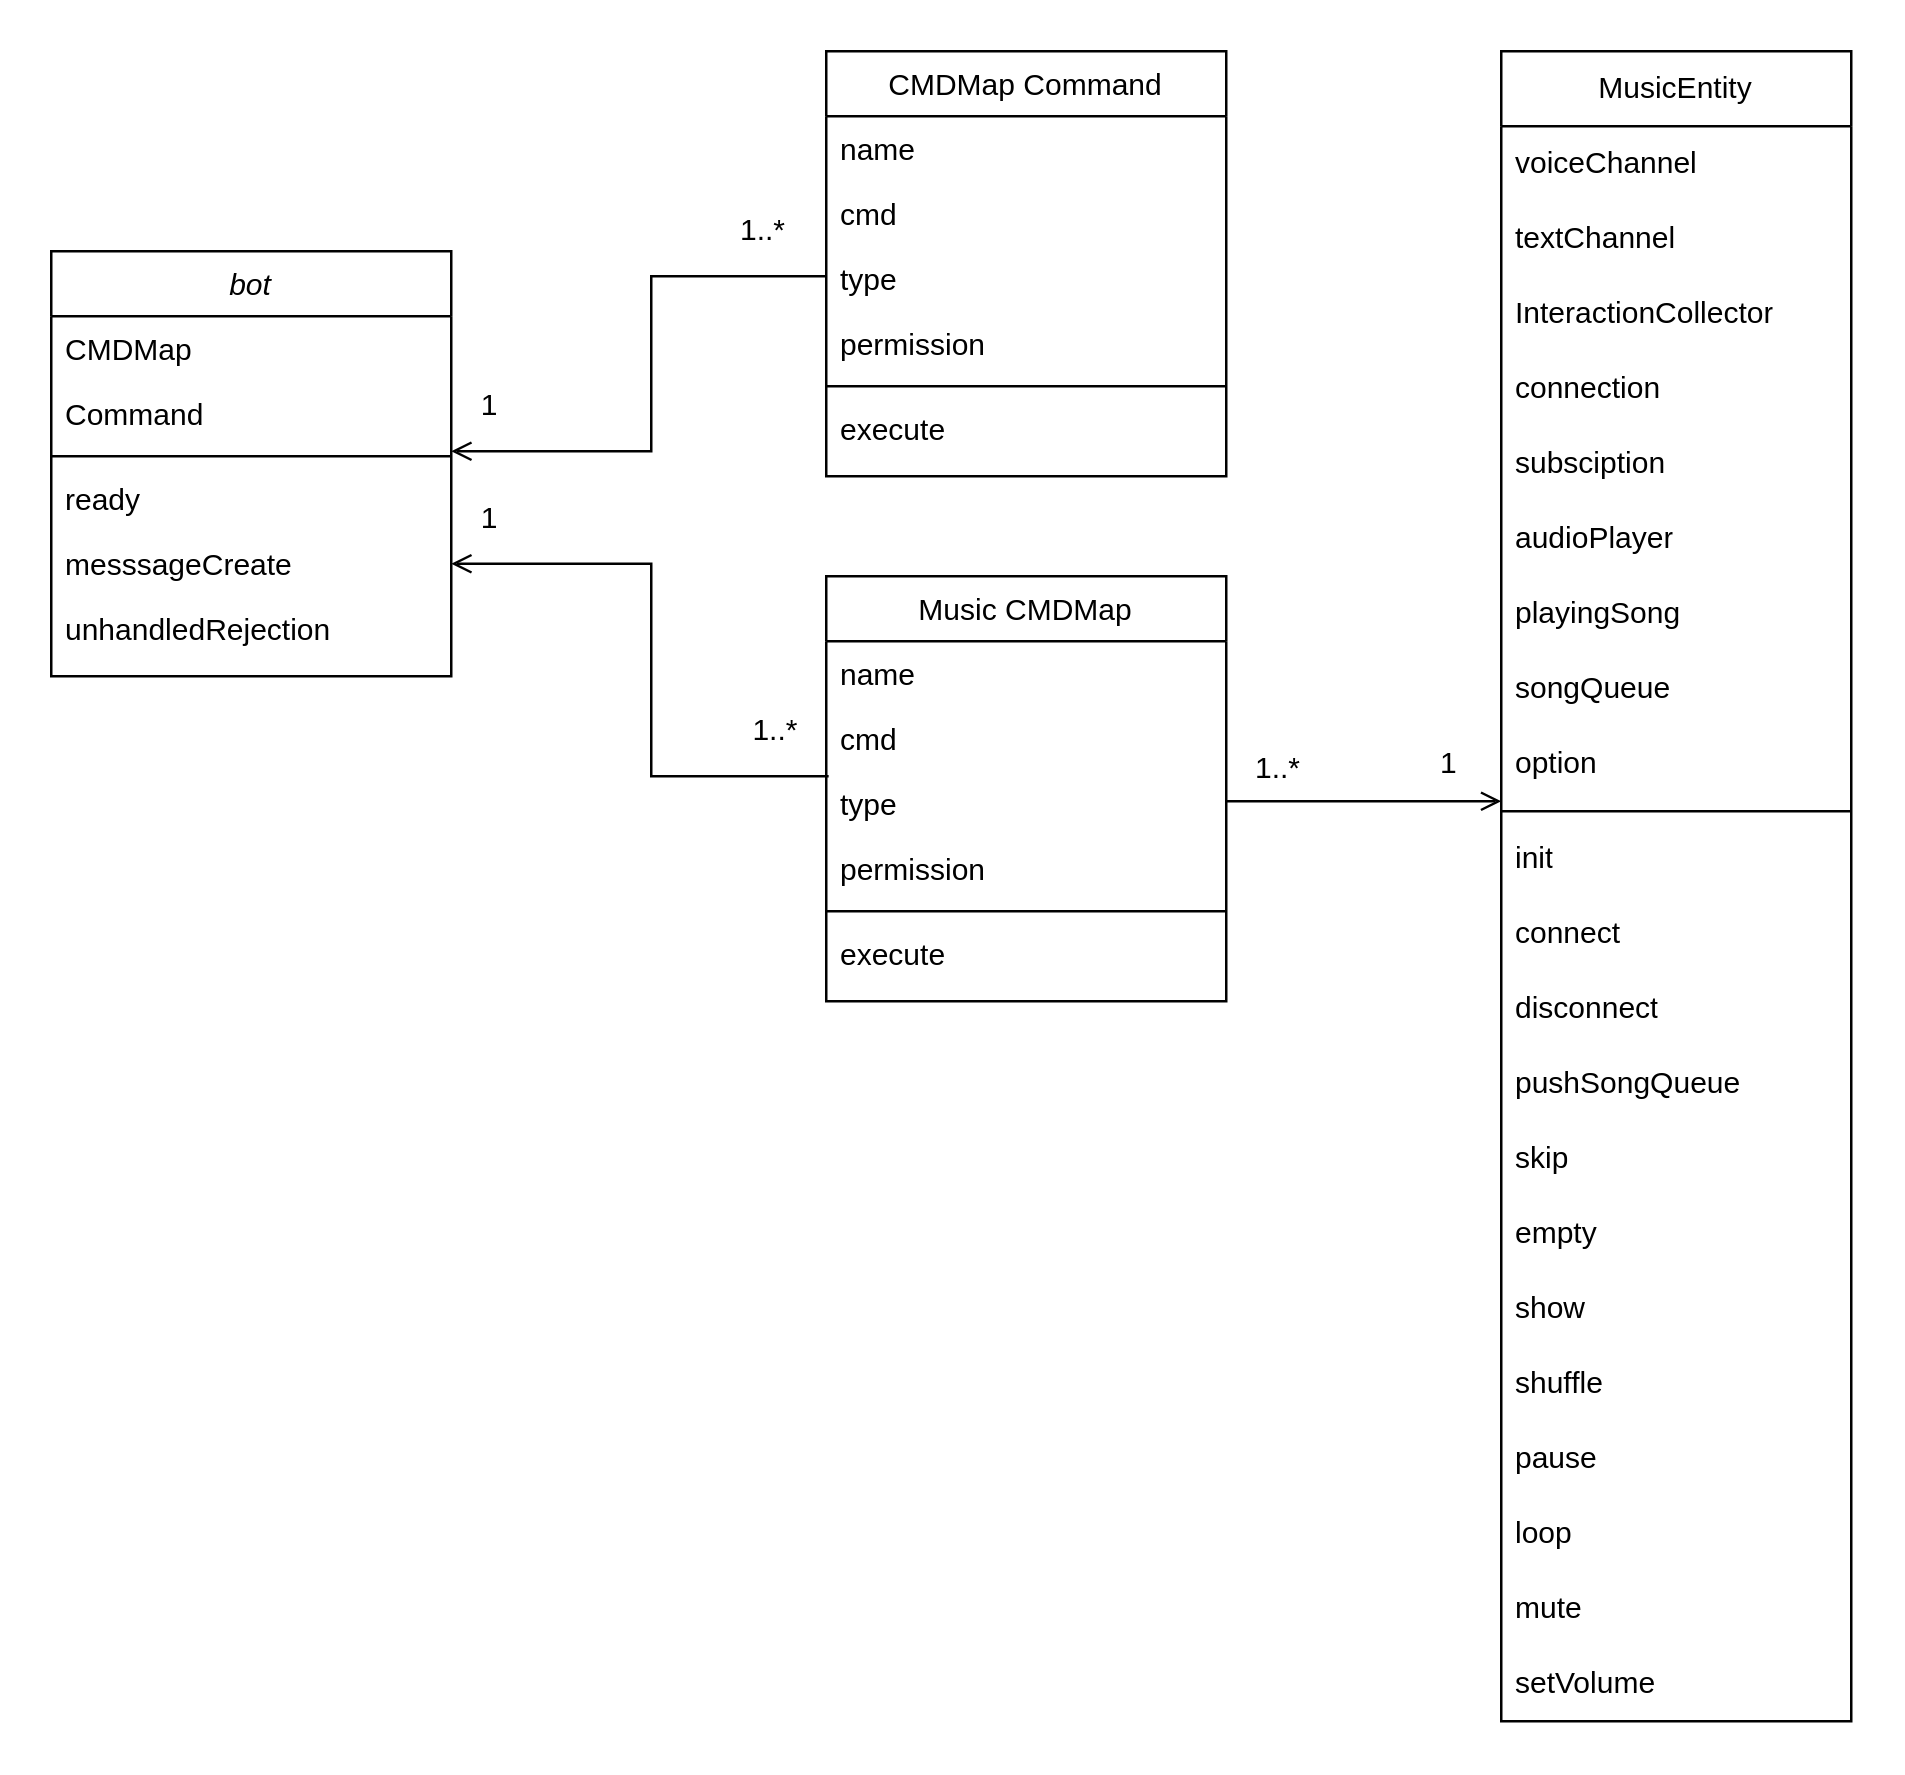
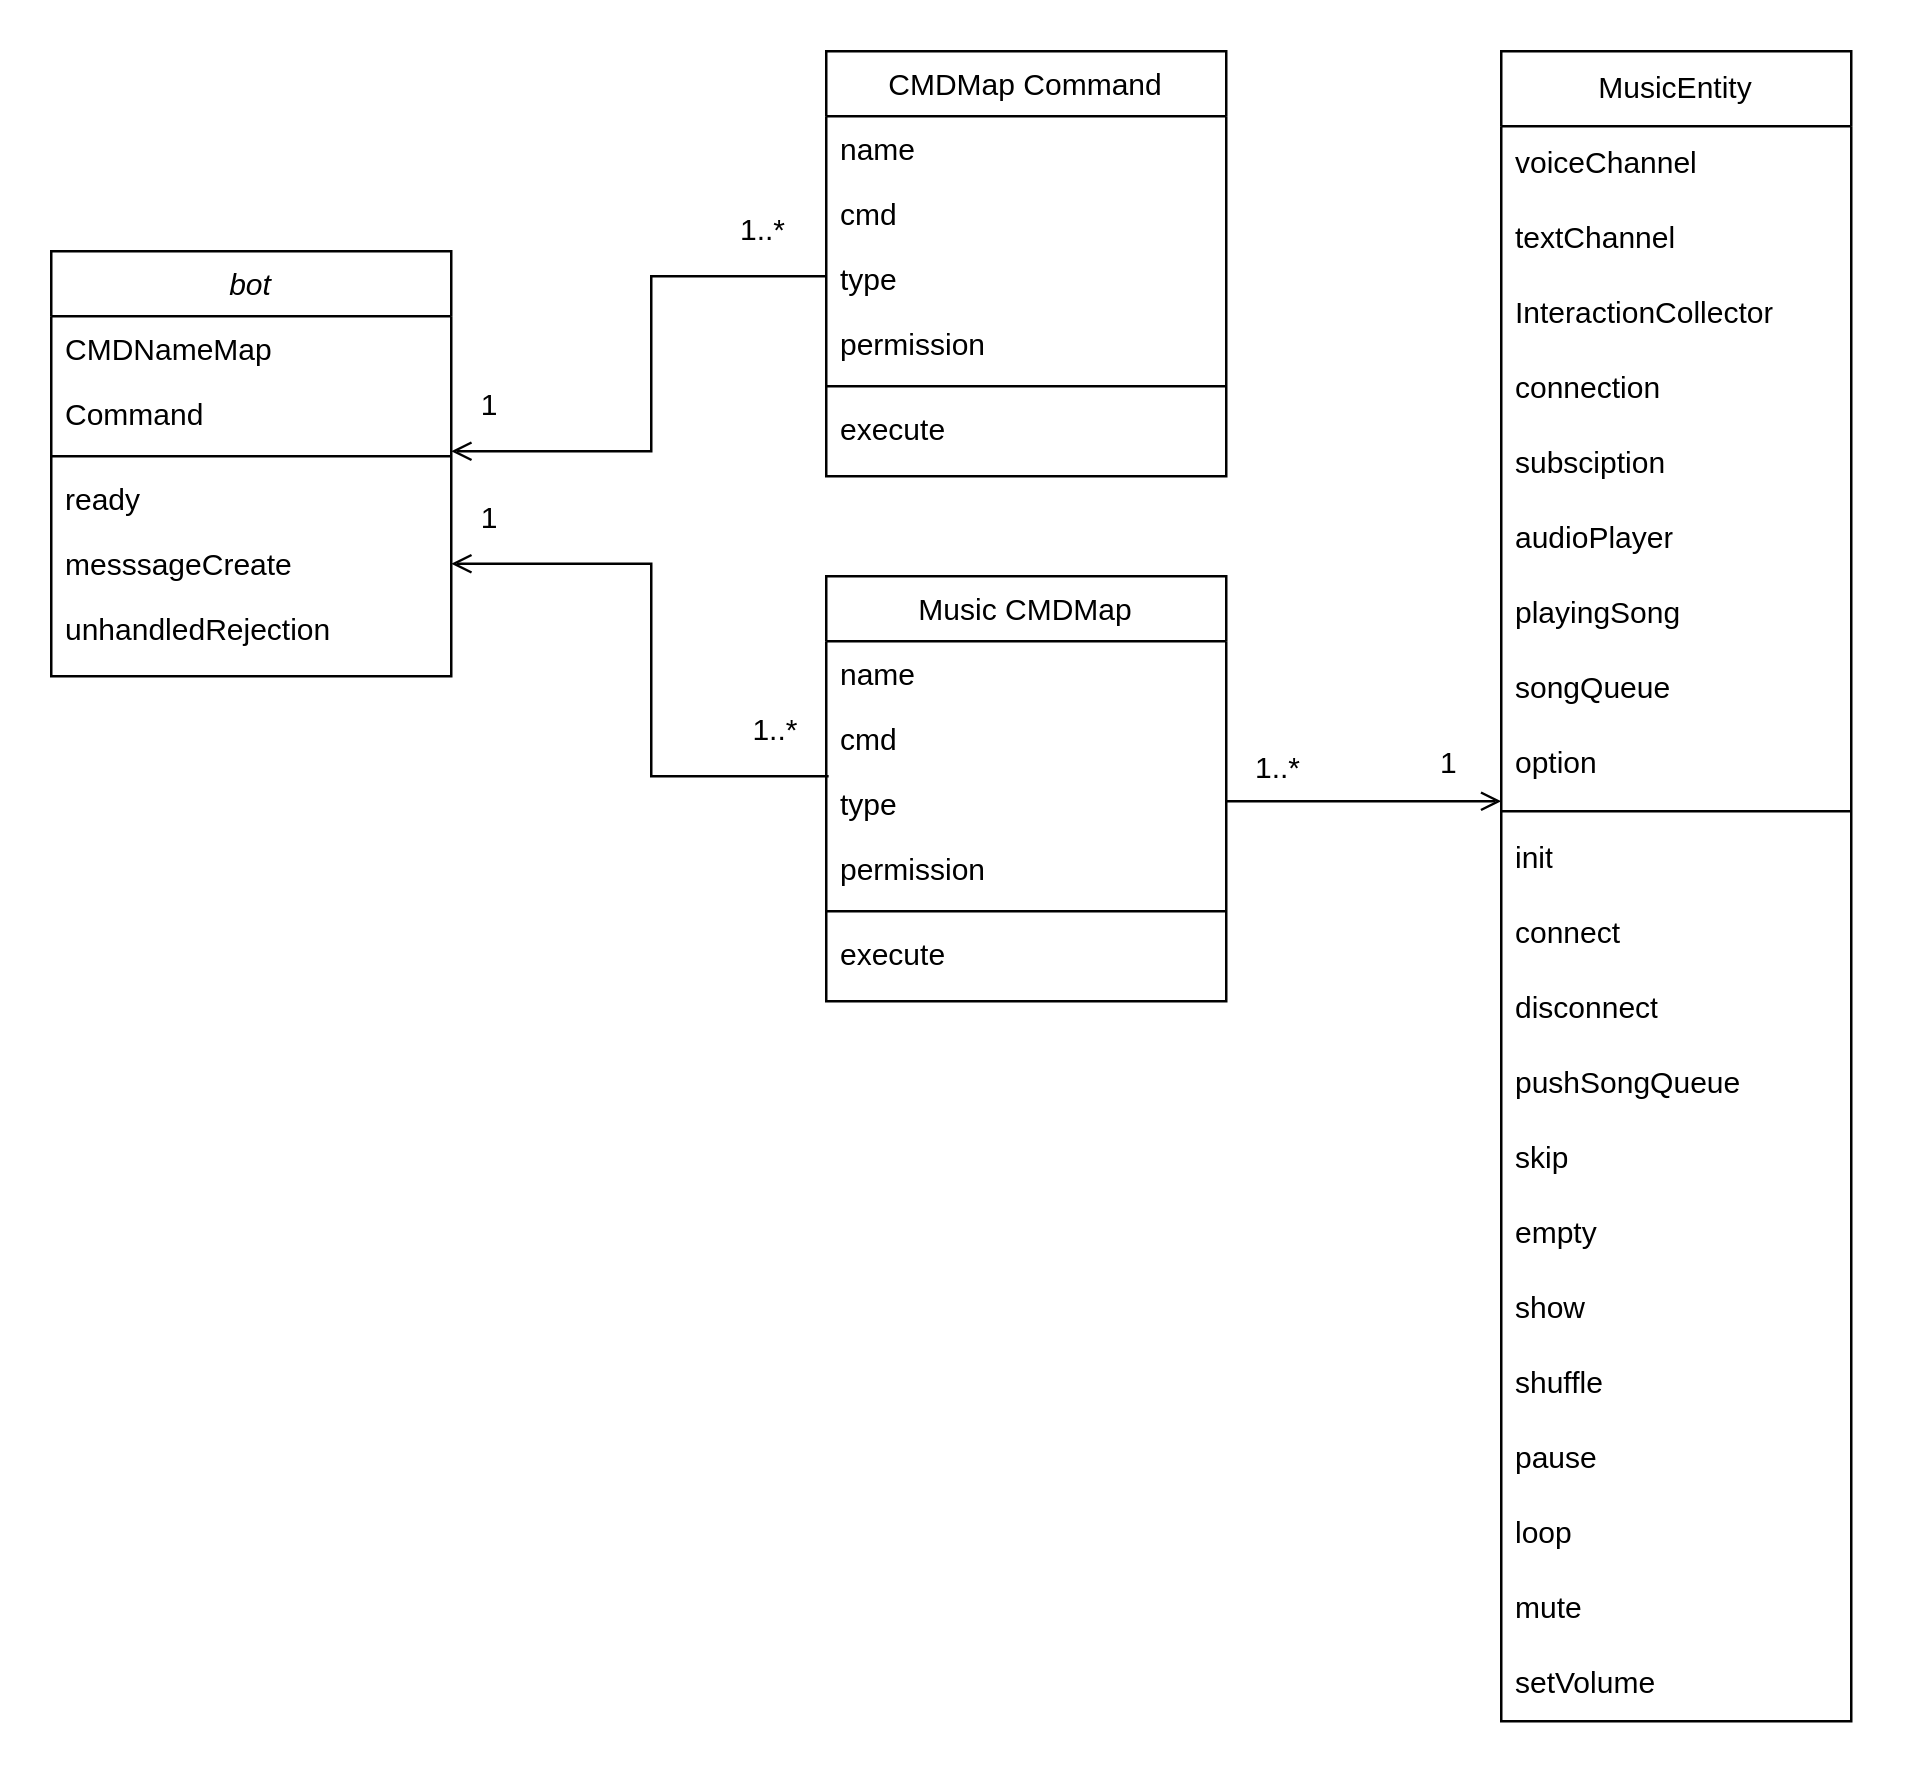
node "CMDMap": label "CMDMap" -> "CMDNameMap"
